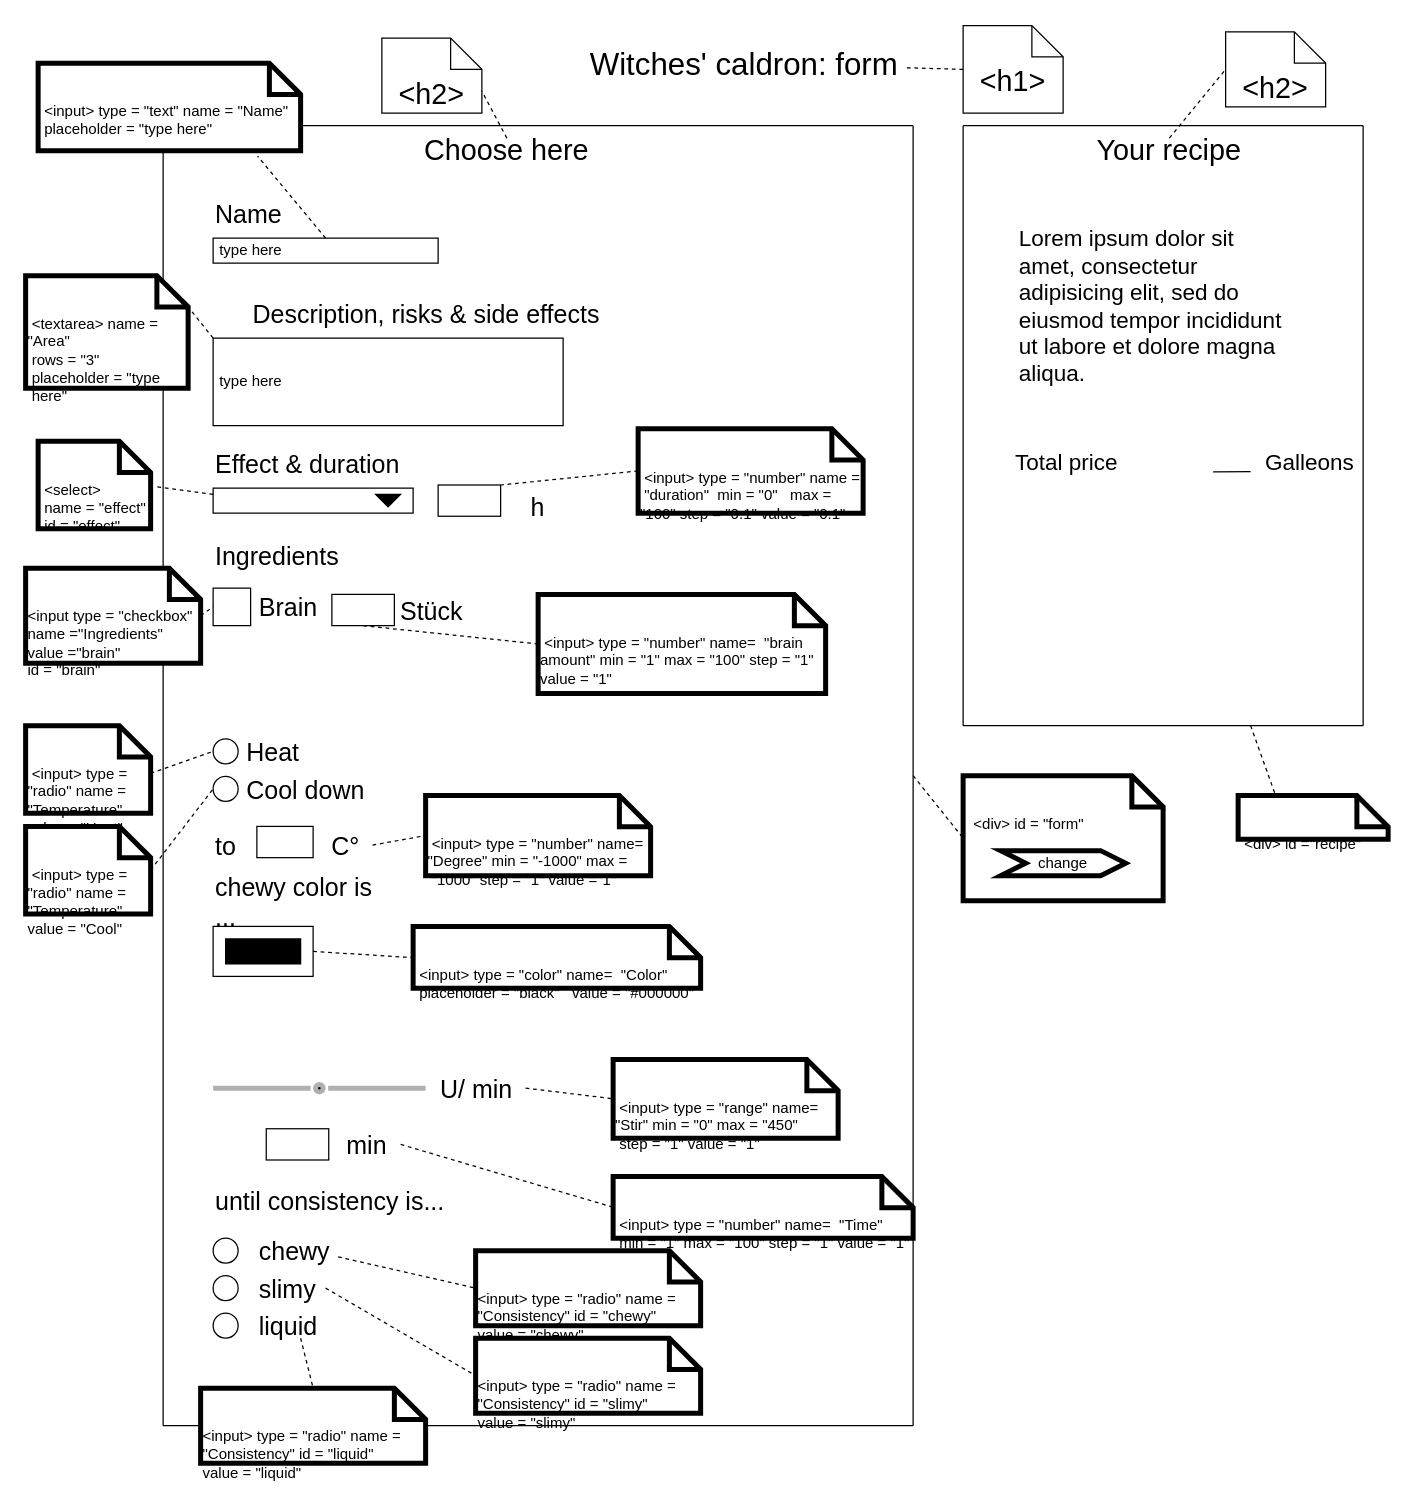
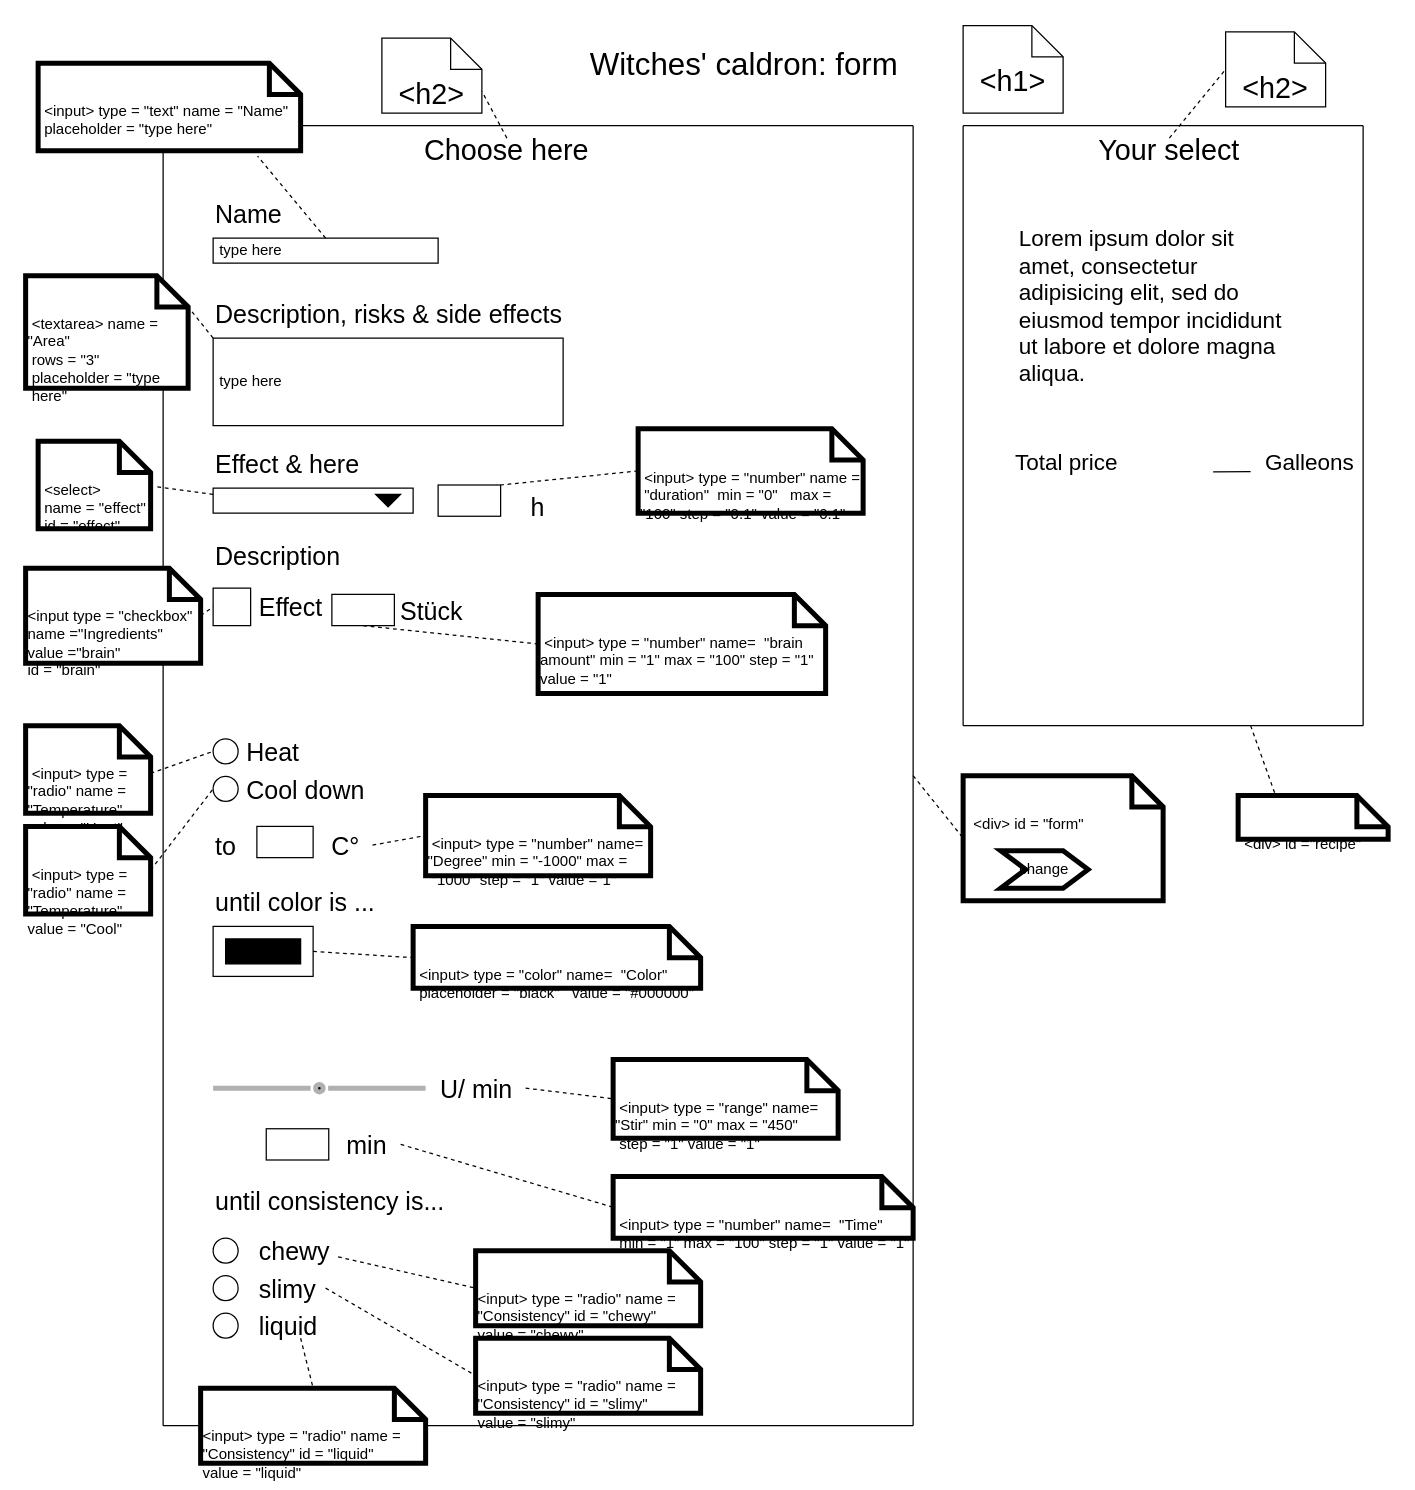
edge "Witches' caldron: form" -- "<h1>": removed
node "Your recipe": label "Your recipe" -> "Your select"
node "Description, risks & side effects": moved (482, 313) -> (444, 313)
node "Effect & duration": label "Effect & duration" -> "Effect & here"
node "Ingredients": label "Ingredients" -> "Description"
node "Brain": label "Brain" -> "Effect"
node "change": size 125x25 -> 88x38
node "chewy color is ...": label "chewy color is ..." -> "until color is ..."
